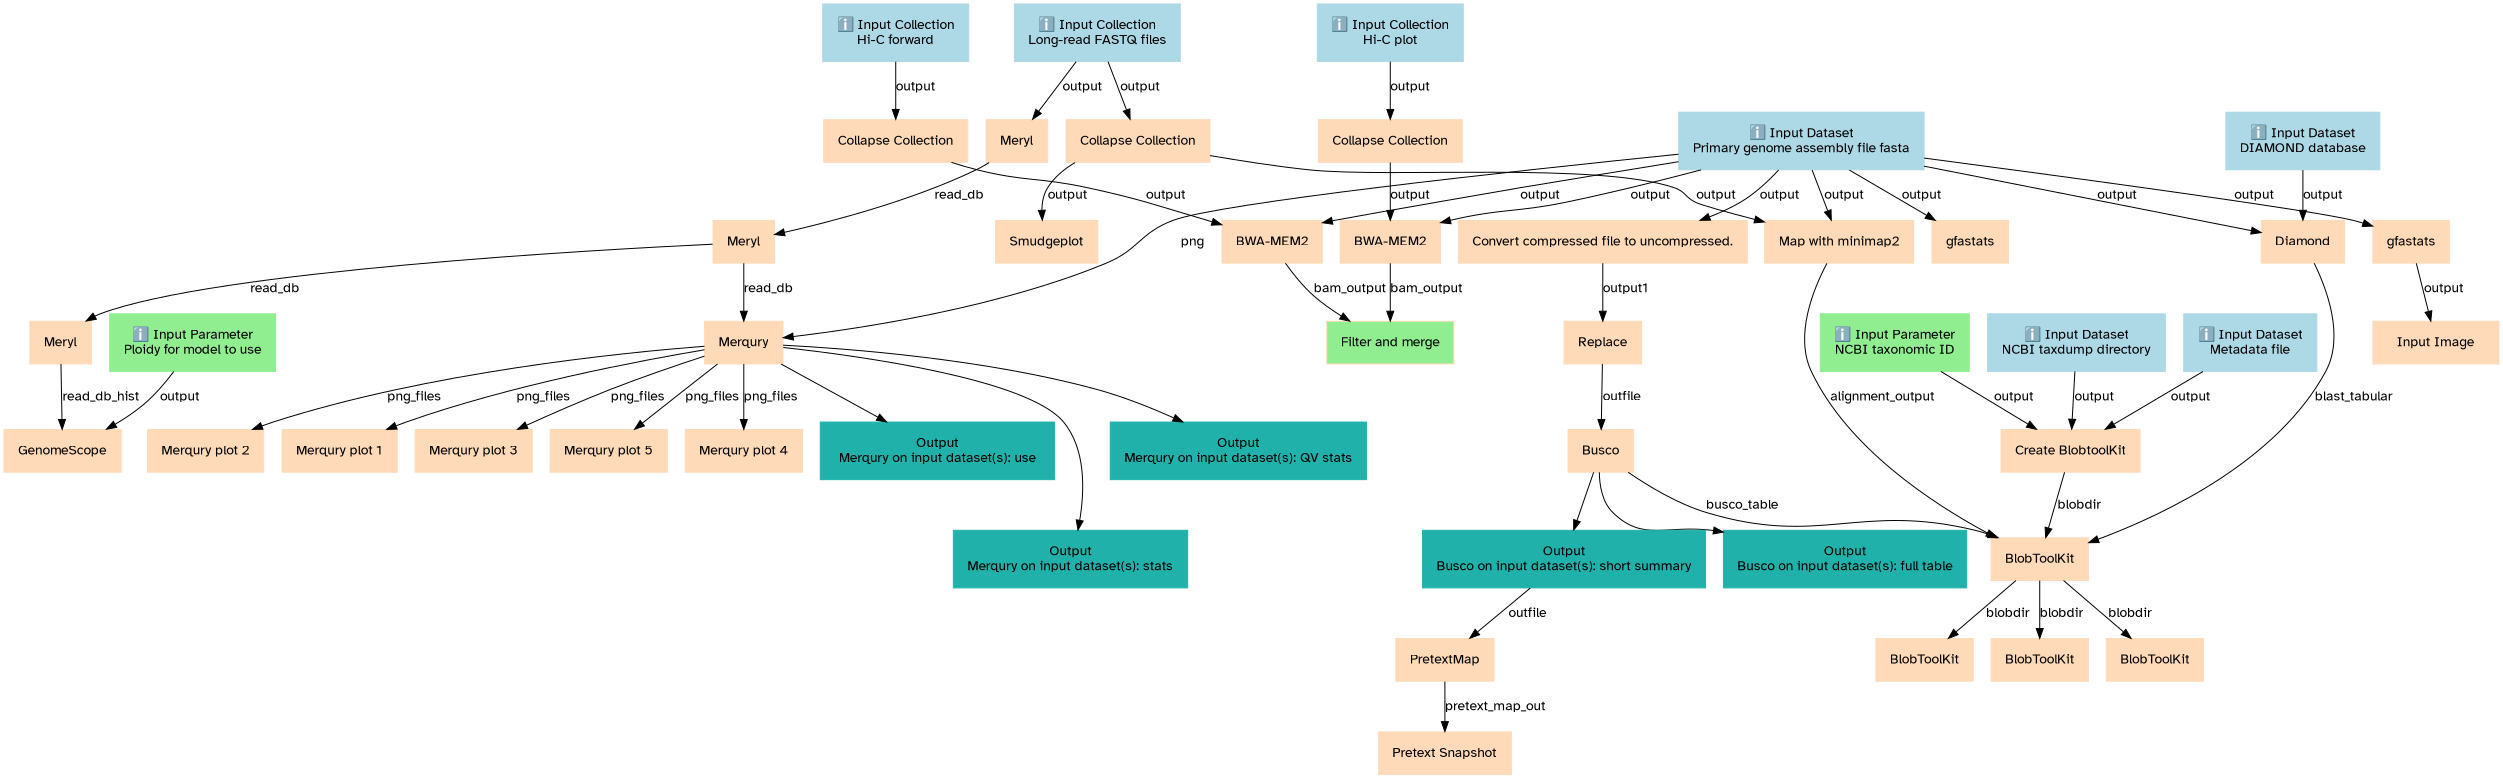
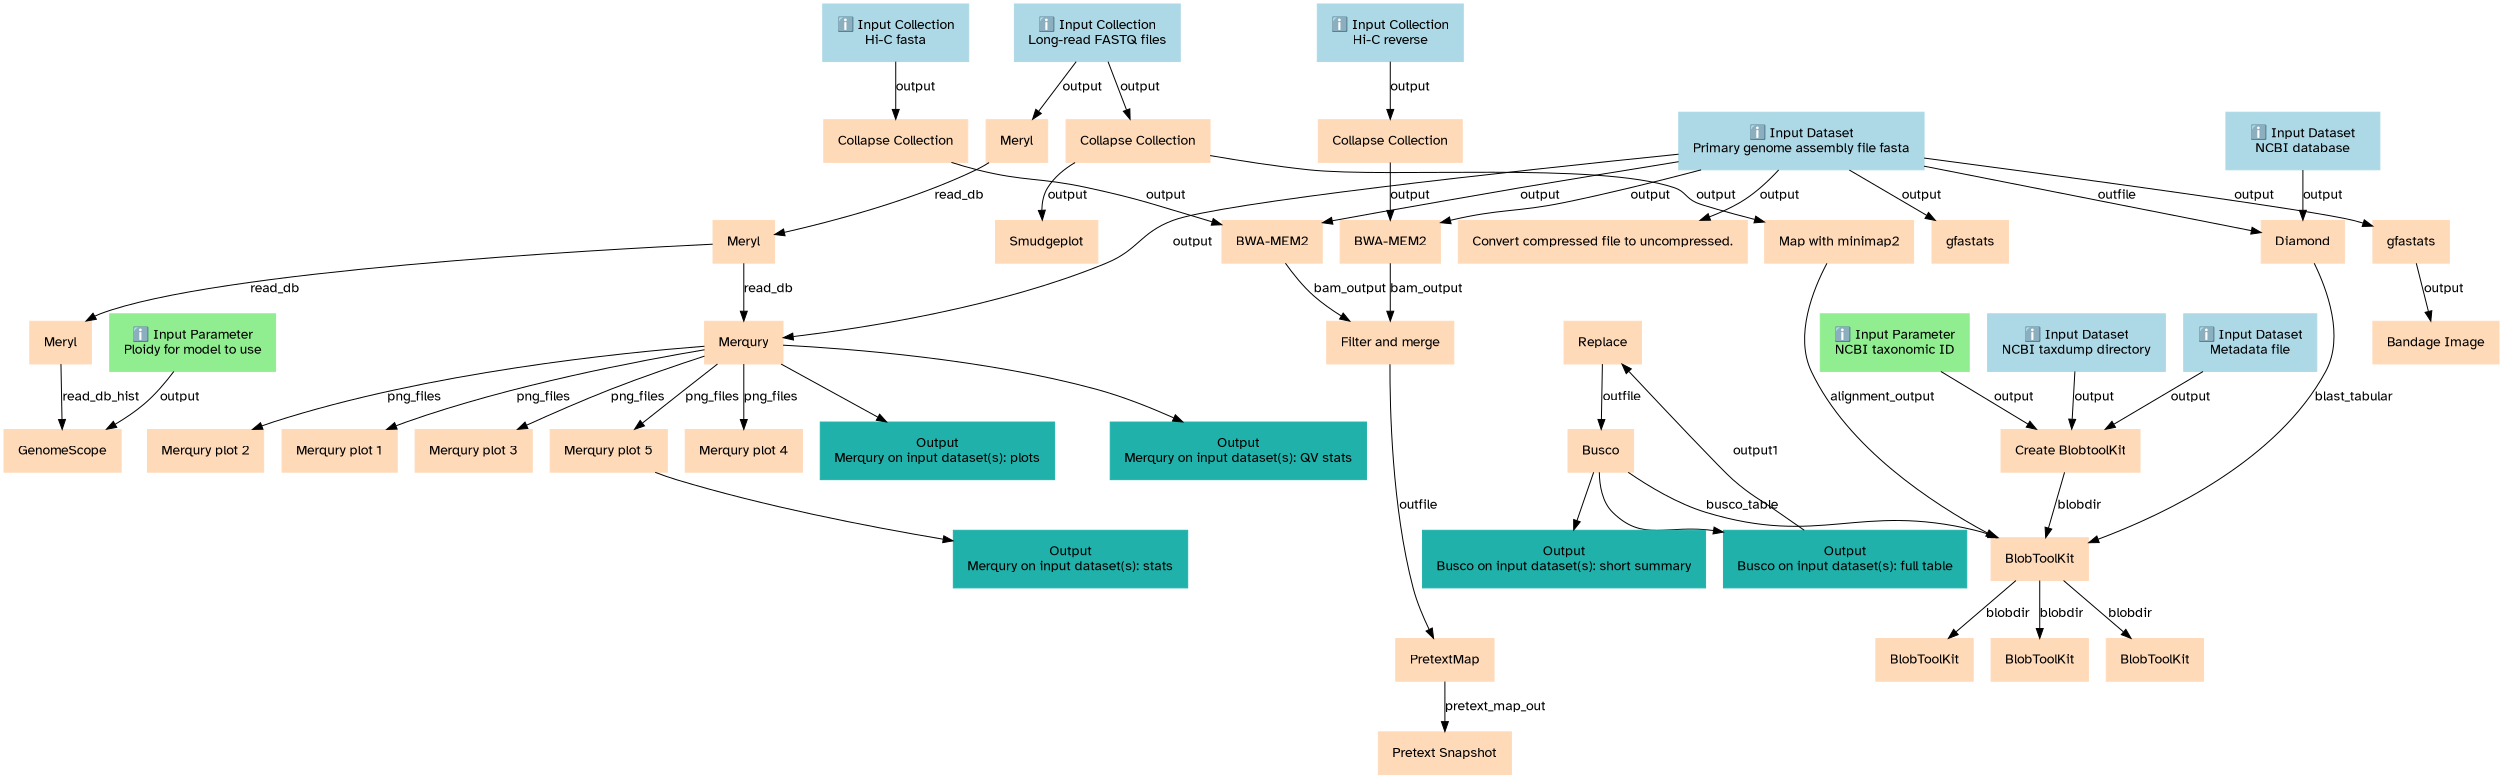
node "ℹ️ Input Collection Hi-C forward": label "ℹ️ Input Collection Hi-C forward" -> "ℹ️ Input Collection Hi-C fasta"
node "ℹ️ Input Collection Hi-C plot": label "ℹ️ Input Collection Hi-C plot" -> "ℹ️ Input Collection Hi-C reverse"
node "ℹ️ Input Dataset DIAMOND database": label "ℹ️ Input Dataset DIAMOND database" -> "ℹ️ Input Dataset NCBI database"
edge "ℹ️ Input Dataset Primary genome assembly file fasta" -> "Map with minimap2": removed, label "output"
edge "ℹ️ Input Dataset Primary genome assembly file fasta" -> "Diamond": label "output" -> "outfile"
edge "ℹ️ Input Dataset Primary genome assembly file fasta" -> "Merqury": label "png" -> "output"
edge "Convert compressed file to uncompressed." -> "Replace": now "Output Busco on input dataset(s): full table" -> "Replace"
node "Filter and merge": fillcolor lightgreen -> peachpuff
node "Input Image": label "Input Image" -> "Bandage Image"
edge "Merqury" -> "Output Merqury on input dataset(s): stats": now "Merqury plot 5" -> "Output Merqury on input dataset(s): stats"
node "Output Merqury on input dataset(s): use": label "Output Merqury on input dataset(s): use" -> "Output Merqury on input dataset(s): plots"
edge "Output Busco on input dataset(s): short summary" -> "PretextMap": now "Filter and merge" -> "PretextMap"
